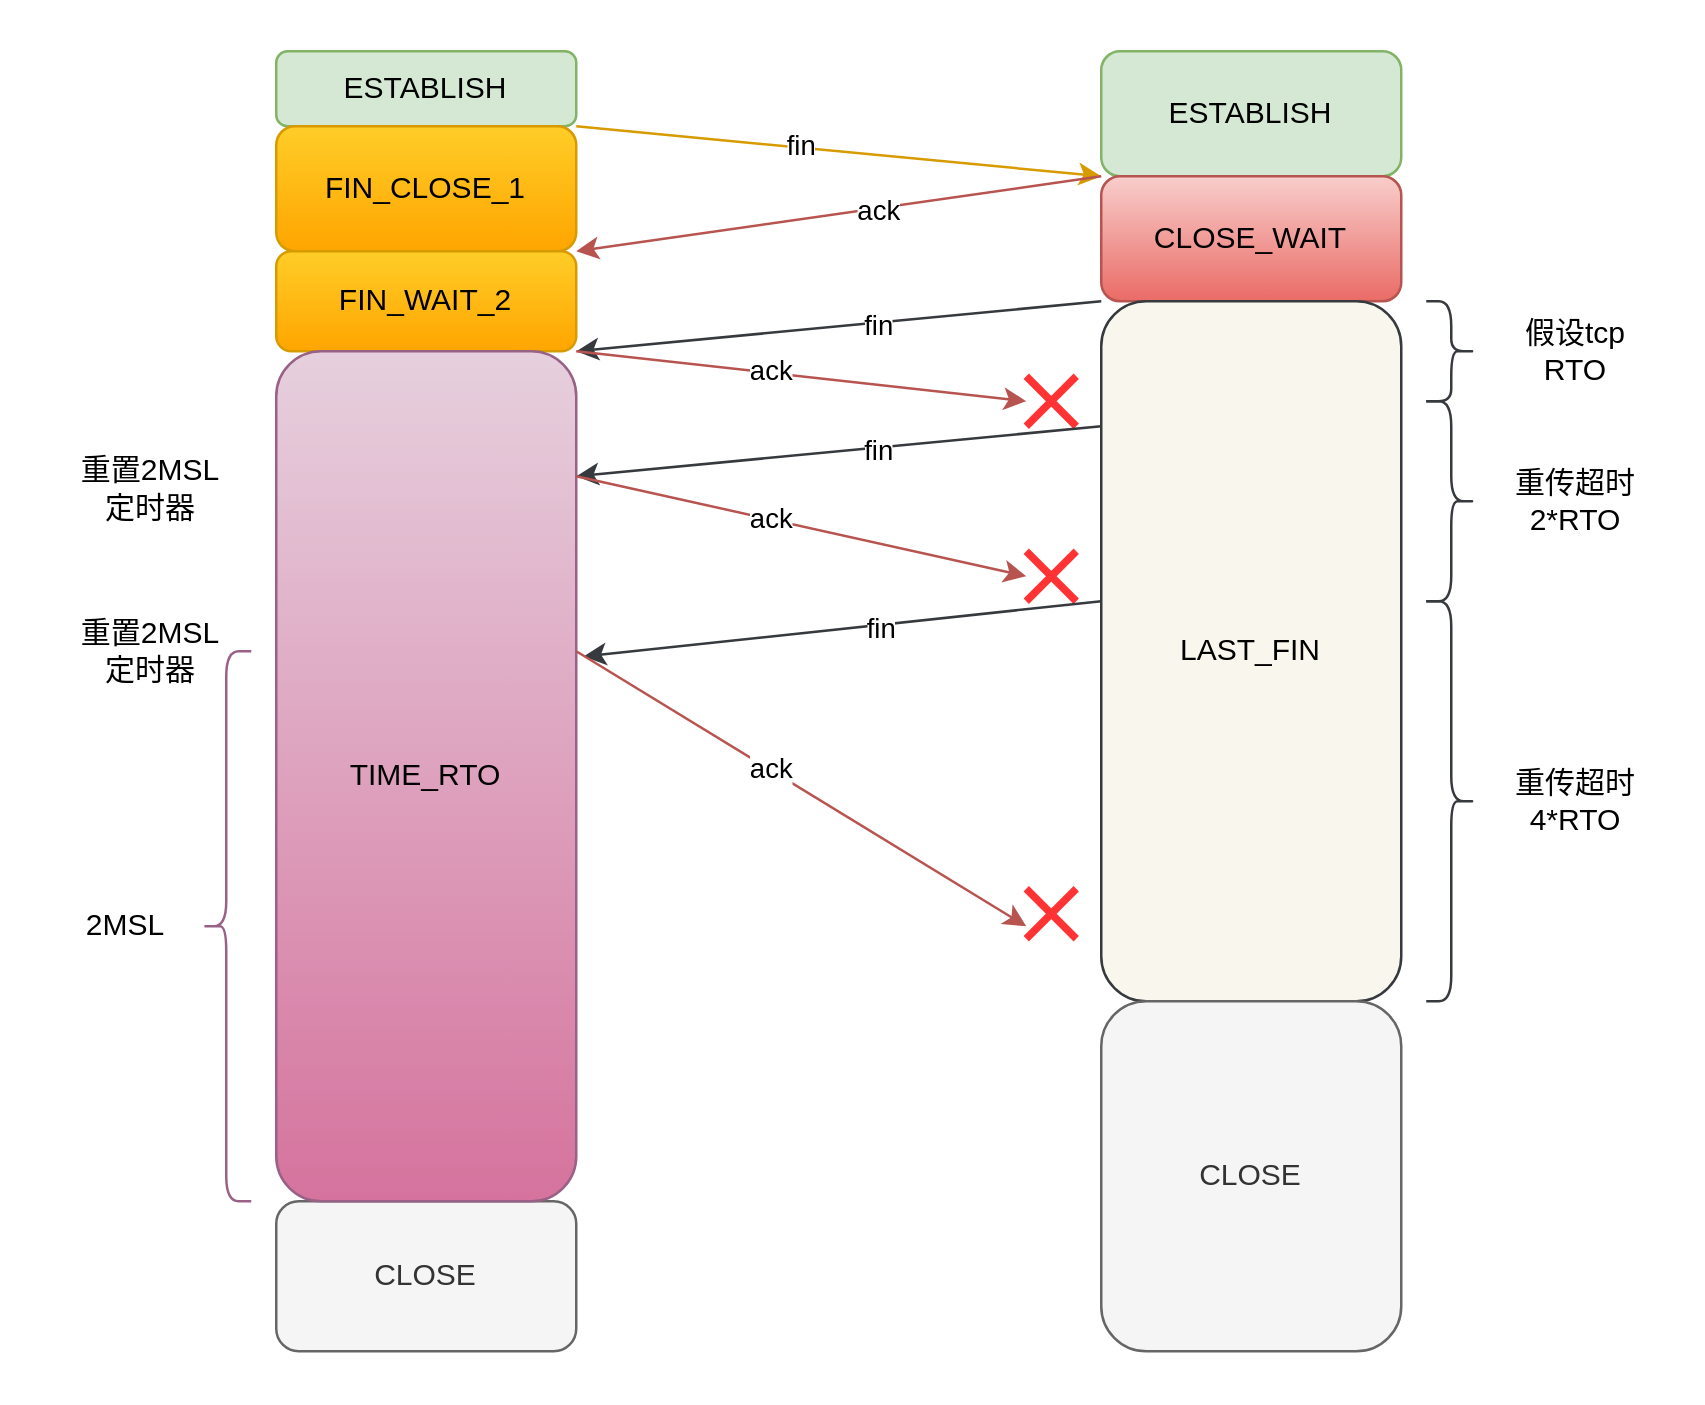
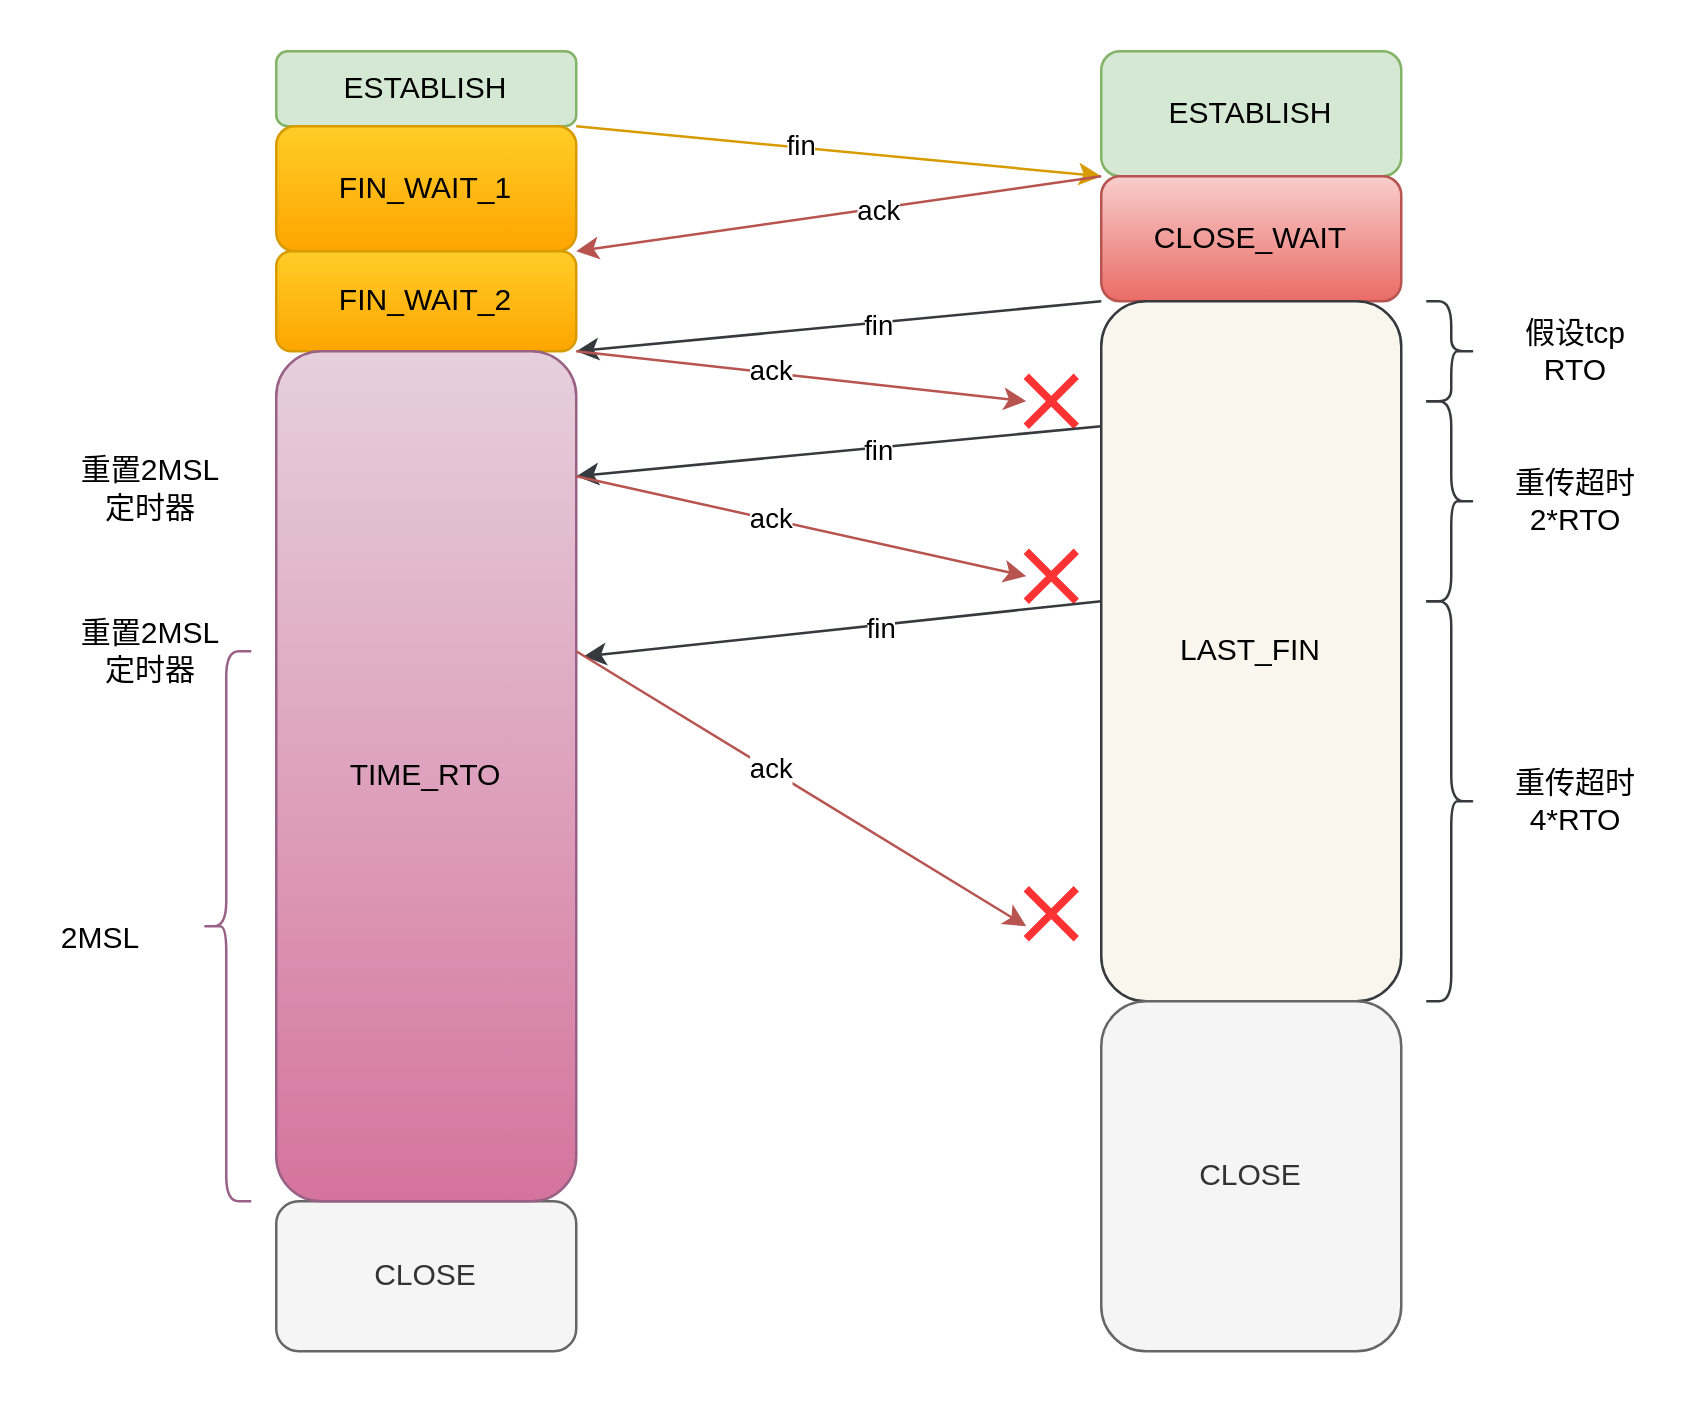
node "FIN_CLOSE_1": label "FIN_CLOSE_1" -> "FIN_WAIT_1"
node "2MSL": moved (126, 926) -> (101, 939)
